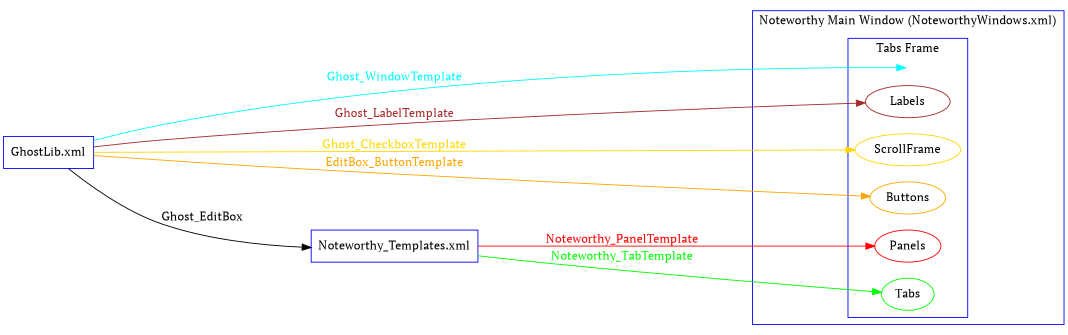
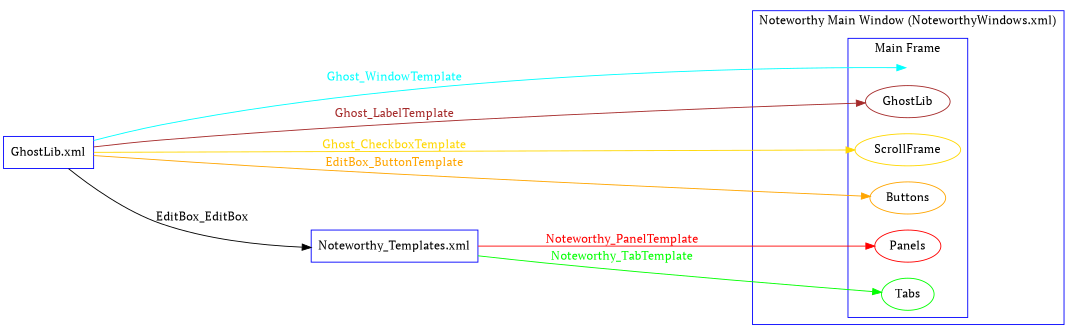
cluster "Tabs Frame": label "Tabs Frame" -> "Main Frame"
node "Labels": label "Labels" -> "GhostLib"
edge "GhostLib.xml" -> "Noteworthy_Templates.xml": label "Ghost_EditBox" -> "EditBox_EditBox"
